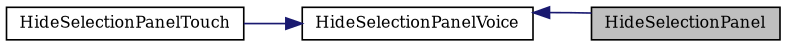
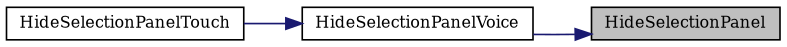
edge "HideSelectionPanel" -> "HideSelectionPanelVoice": reversed
